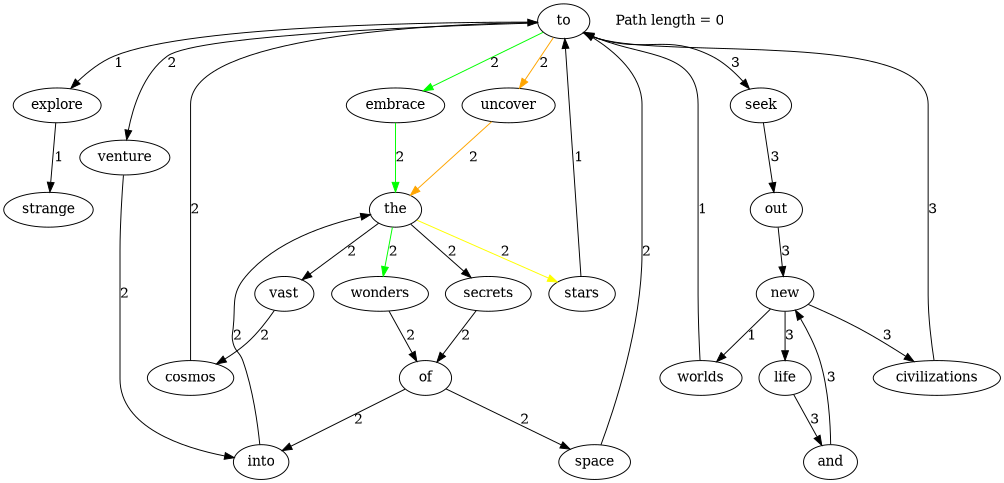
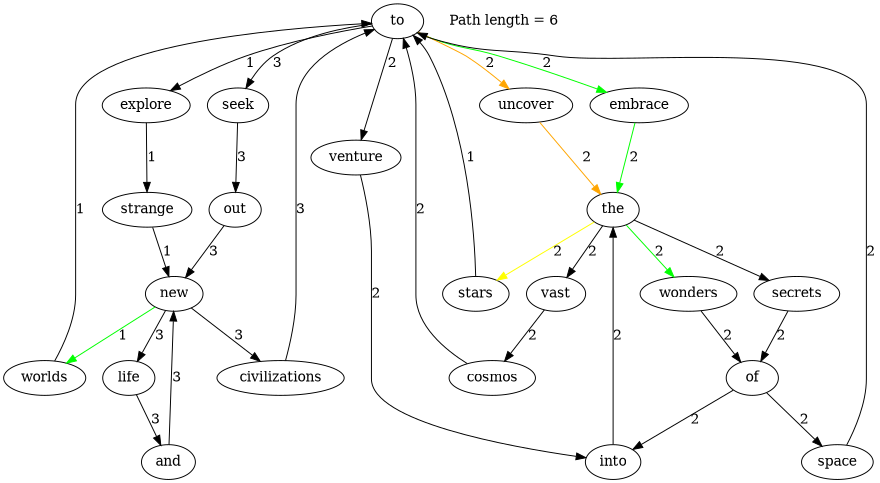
node "Path length = 0": label "Path length = 0" -> "Path length = 6"
edge "strange" -> "new": added, label "1"
edge "new" -> "worlds": color black -> green
